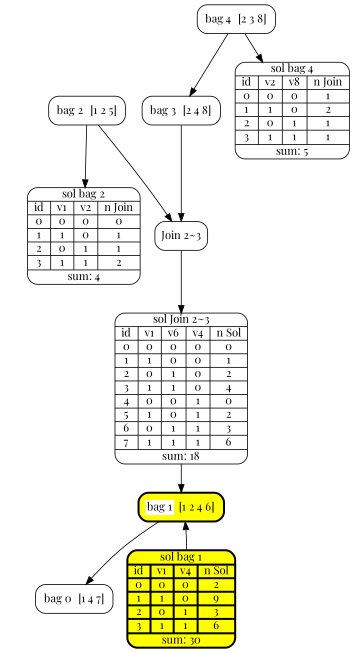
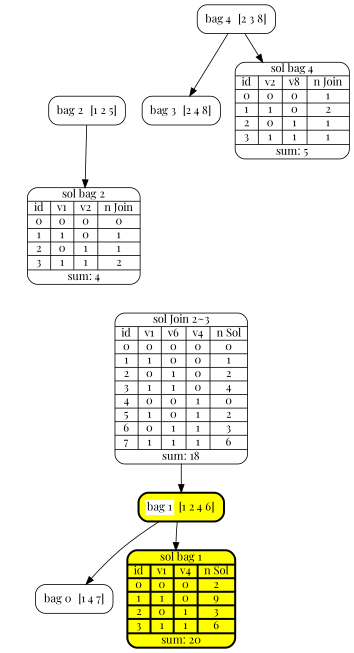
node "Join 2~3": removed
edge "sol bag 1" -> "bag 1": reversed
node "sol bag 1": text "sum: 30" -> "sum: 20"
